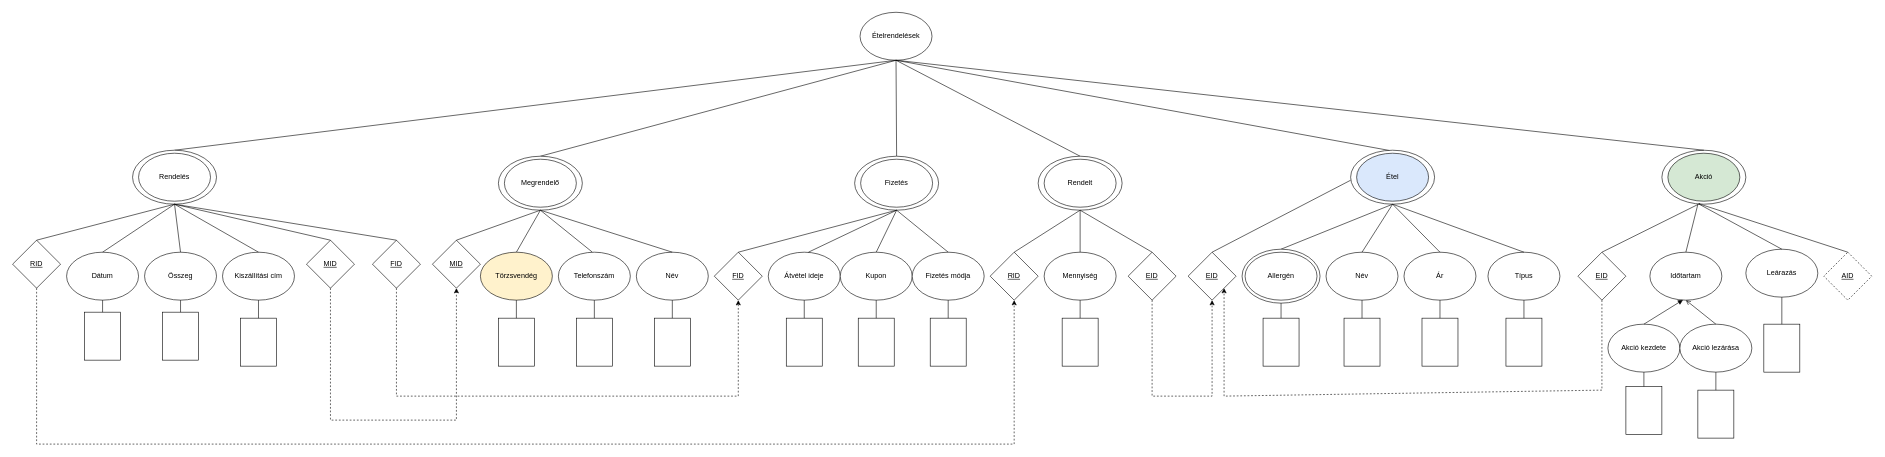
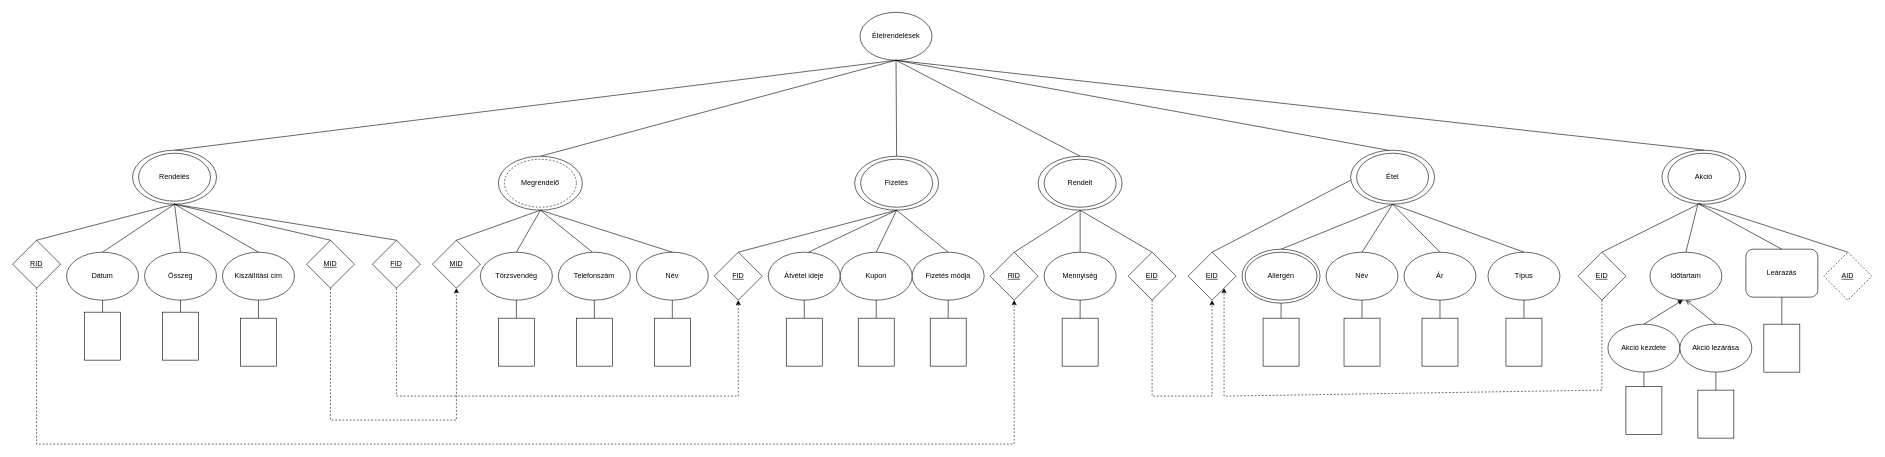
node "Étel": fillcolor #dae8fc -> #ffffff
node "Akció": fillcolor #d5e8d4 -> #ffffff
node "Megrendelő": style solid -> dashed
node "Leárazás": shape ellipse -> rounded rectangle
node "Törzsvendég": fillcolor #fff2cc -> #ffffff
